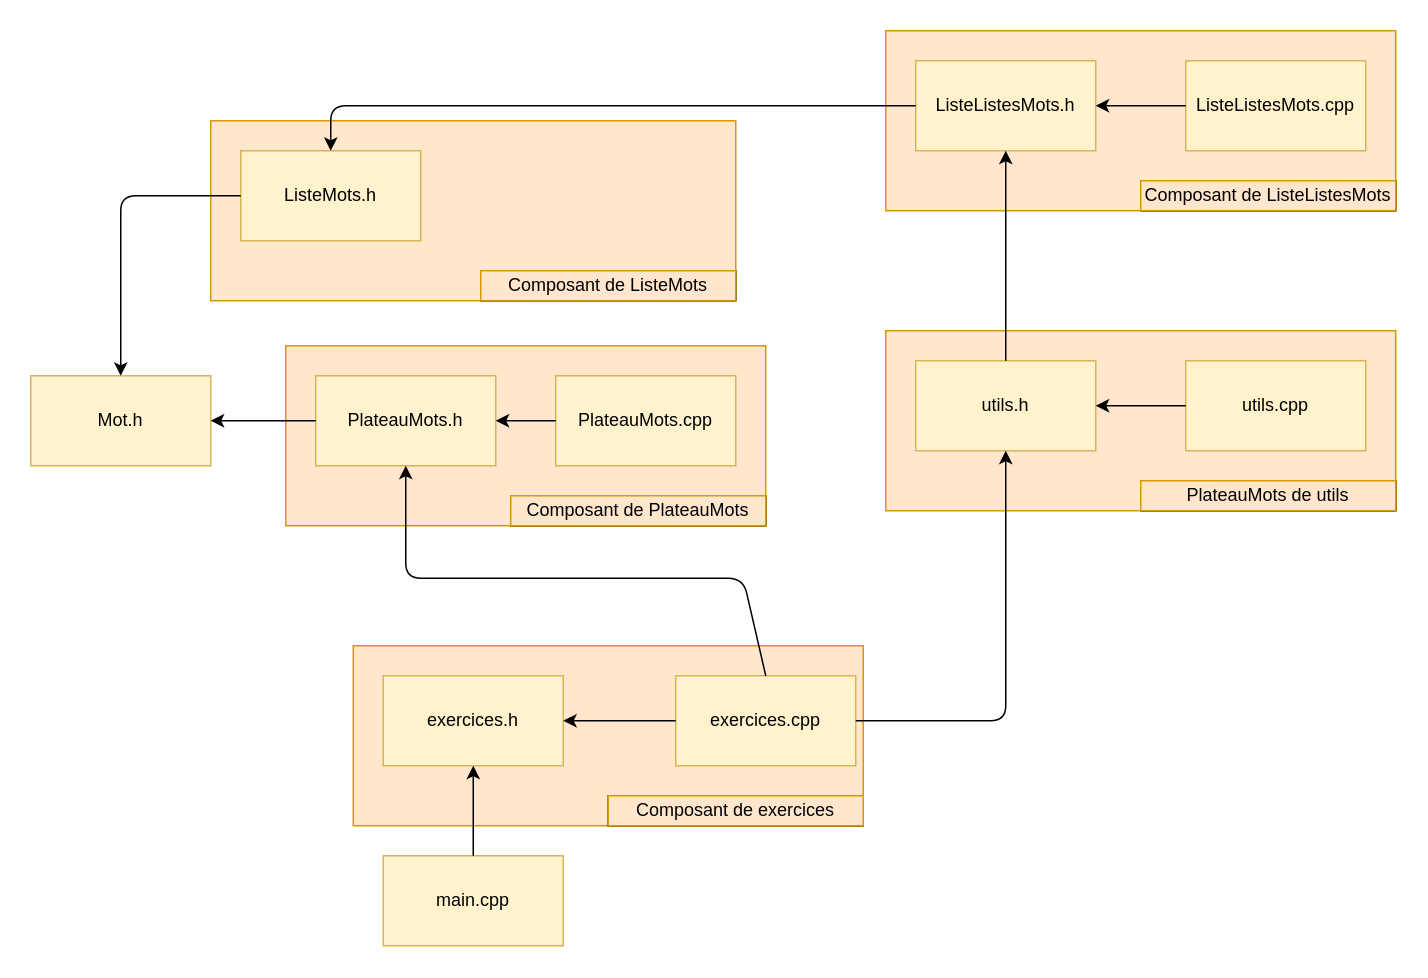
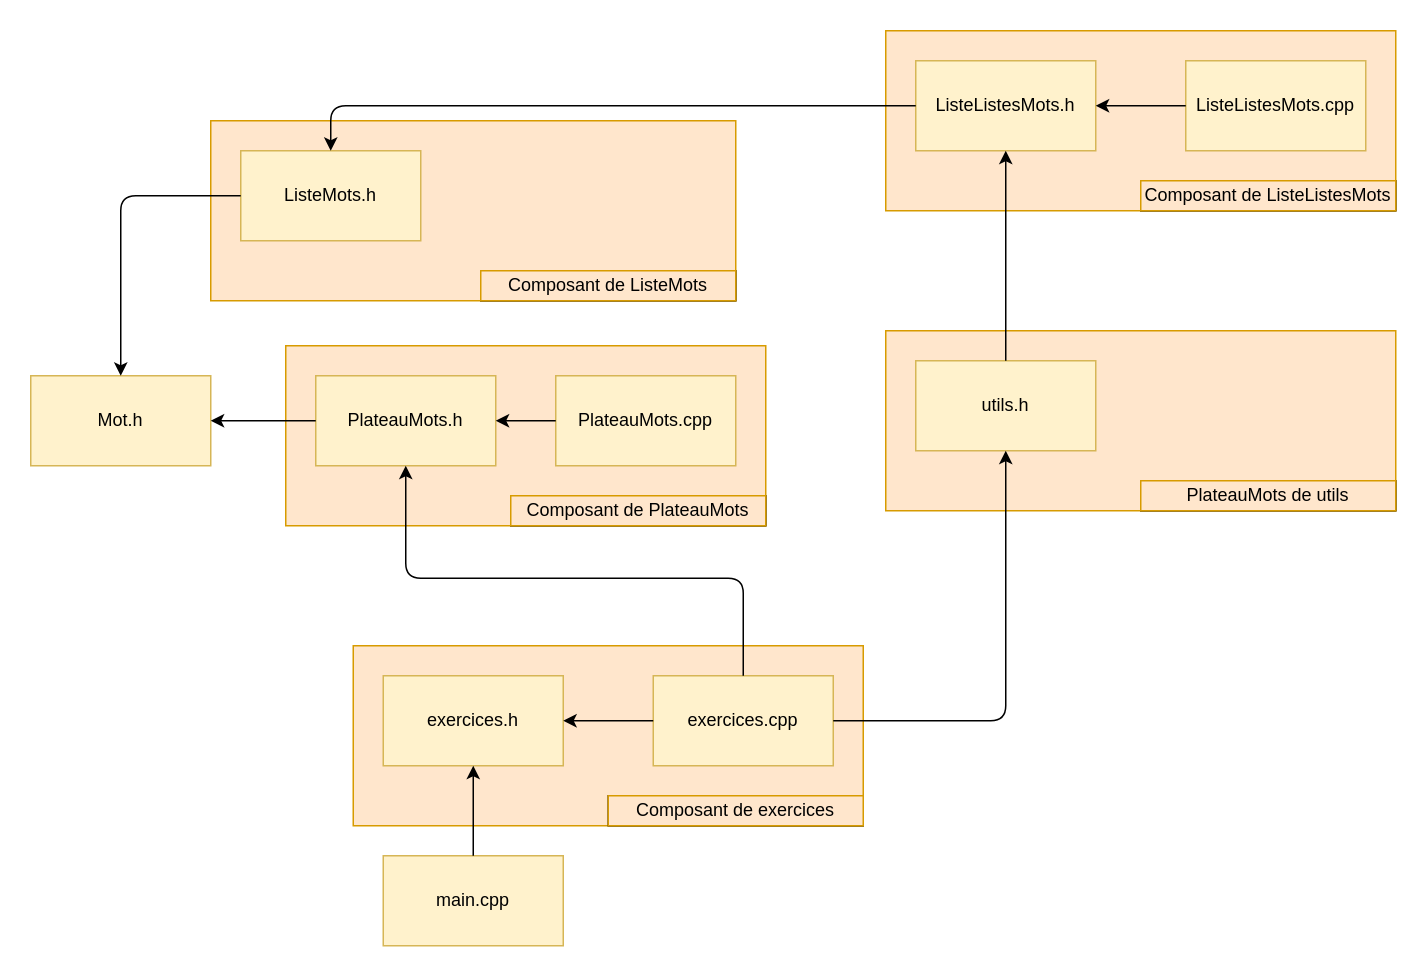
edge "utils.cpp" -> "utils.h": removed
node "utils.cpp": removed
node "exercices.cpp": moved (766, 721) -> (743, 721)
